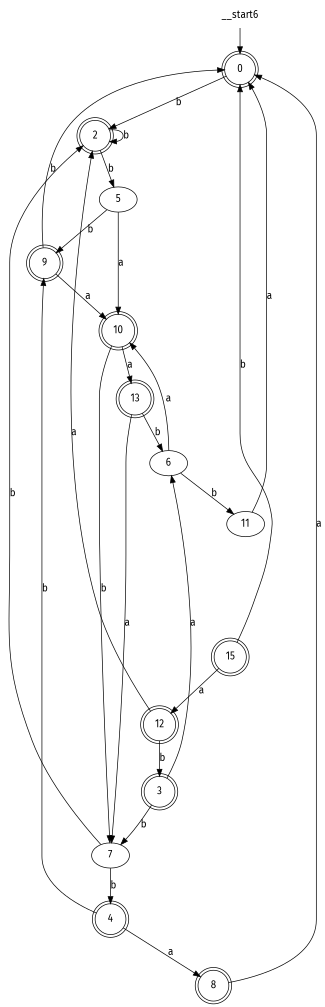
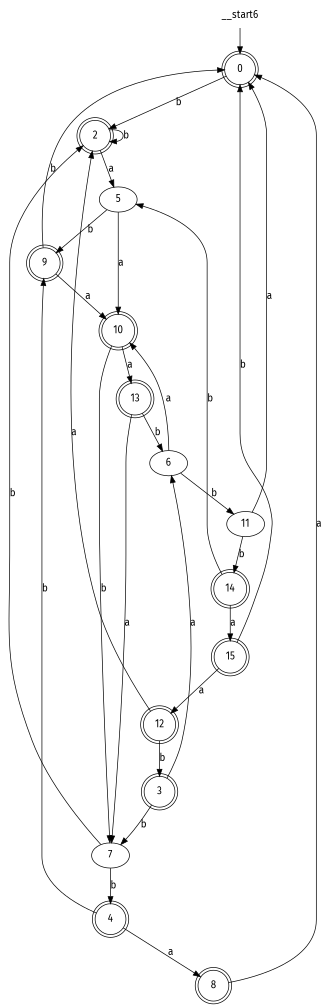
edge "2" -> "5": label "b" -> "a"
node "14": added
